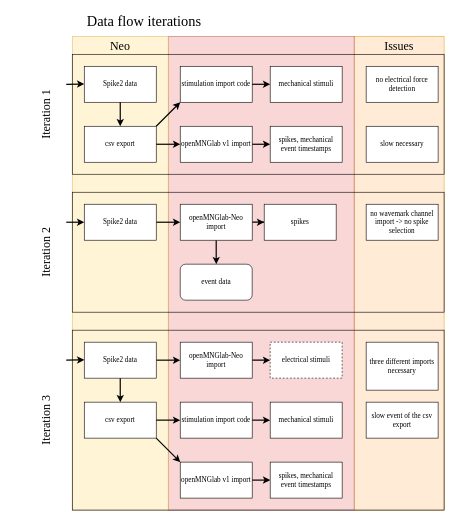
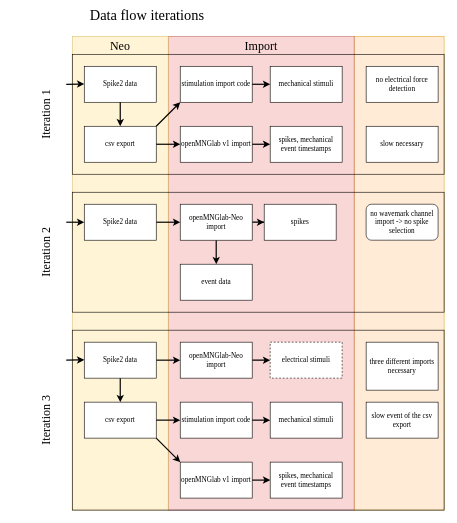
node "Data flow iterations": moved (144, 21) -> (147, 15)
node "Import": added
node "Issues": removed
node "no wavemark channel import -> no spike selection": shape rectangle -> rounded rectangle
node "event data": shape rounded rectangle -> rectangle
